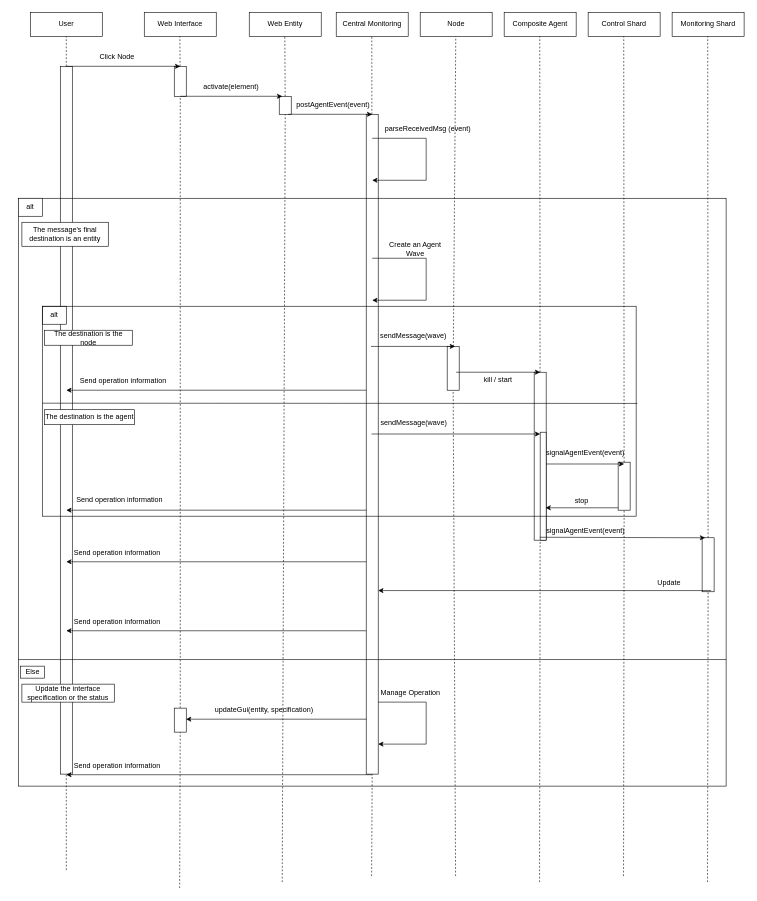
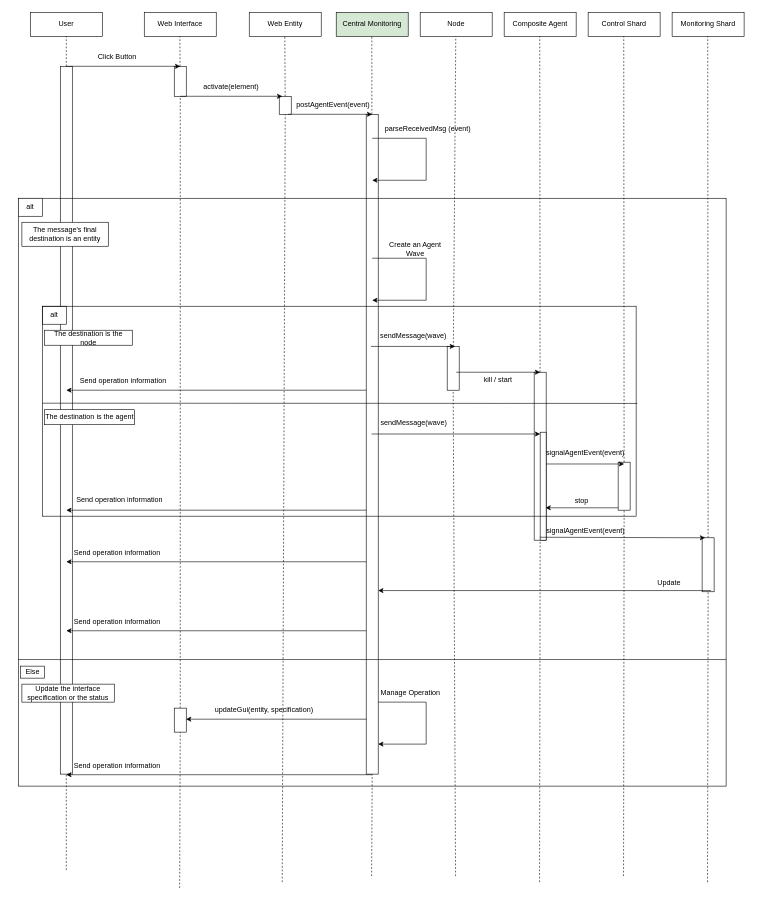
node "Central Monitoring": fillcolor #ffffff -> #d5e8d4
node "Click Node": label "Click Node" -> "Click Button"
